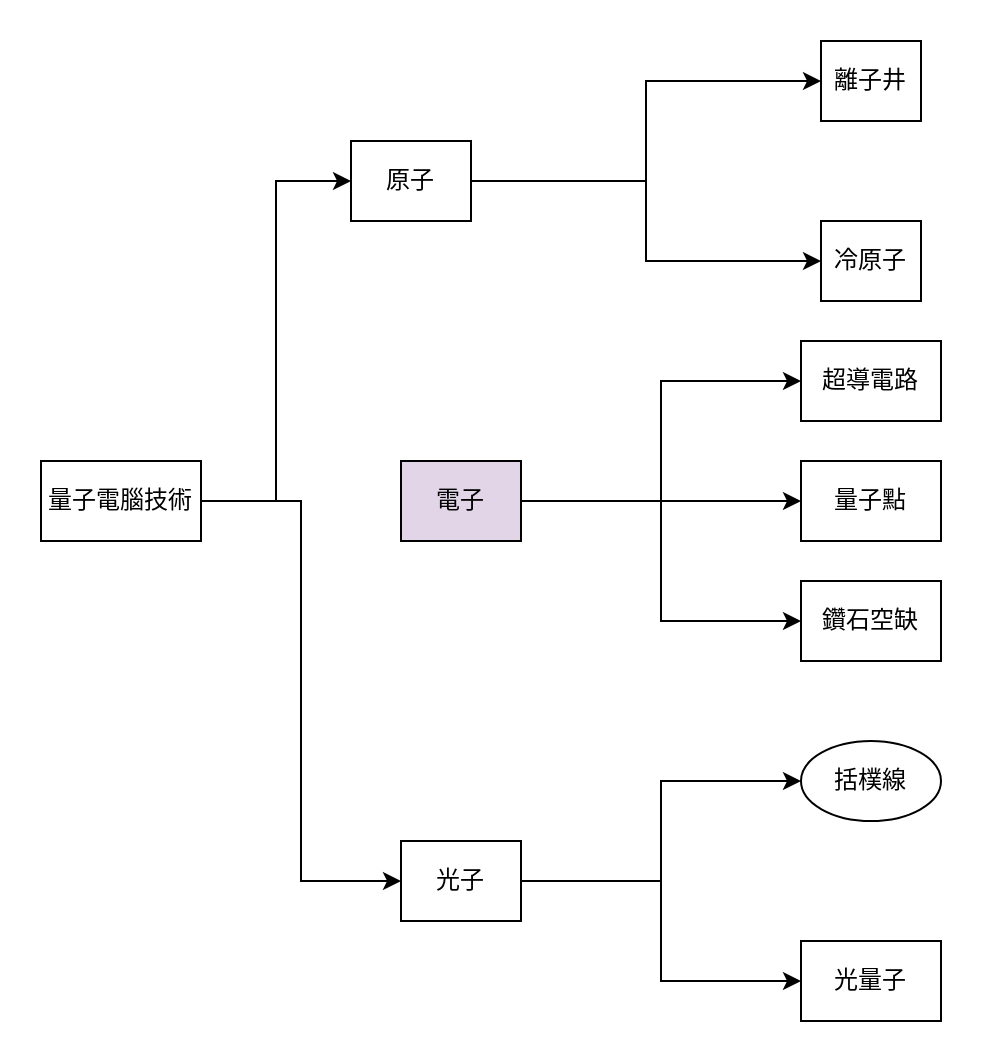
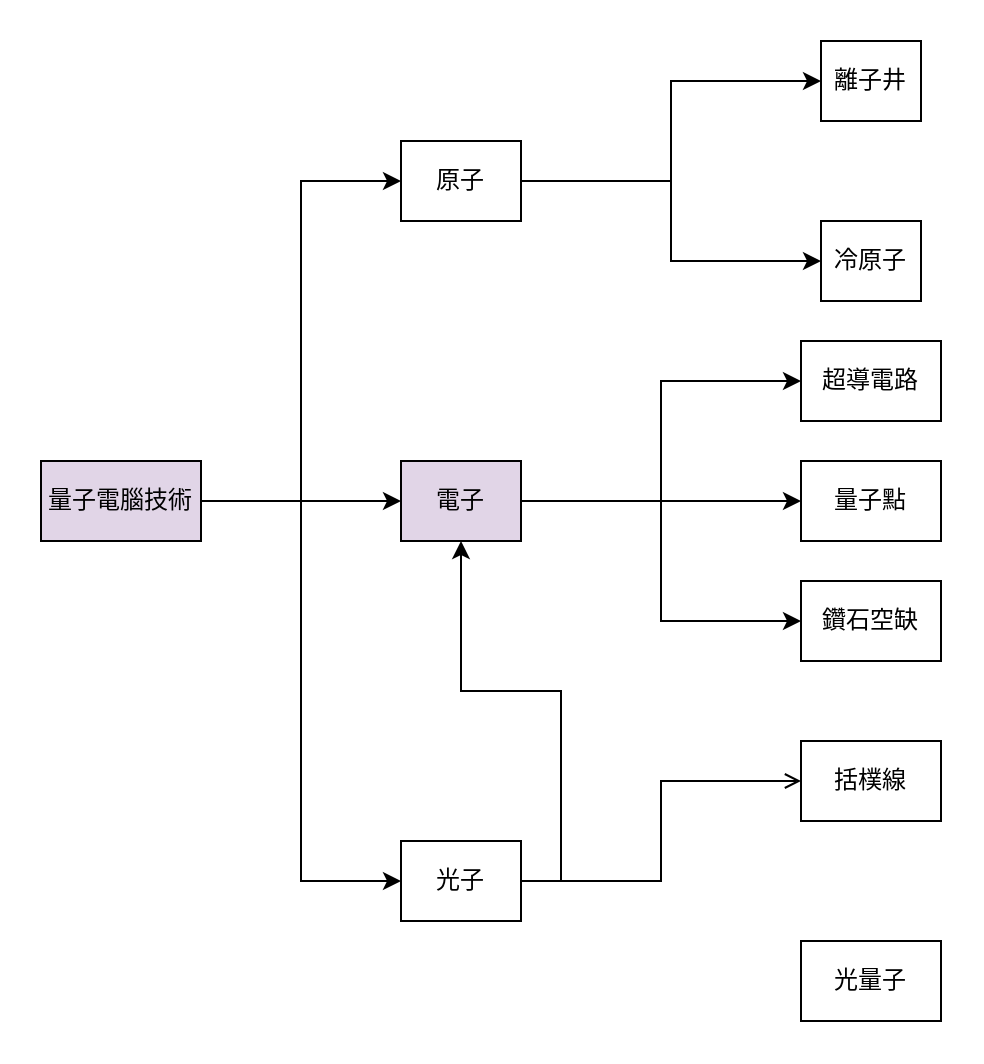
node "原子": moved (411, 181) -> (461, 181)
node "量子電腦技術": fillcolor #ffffff -> #e1d5e7
edge "量子電腦技術" -> "電子": added
edge "光子" -> "括樸線": arrowhead classic -> open
node "括樸線": shape ellipse -> rectangle
edge "光子" -> "光量子": now "光子" -> "電子"
